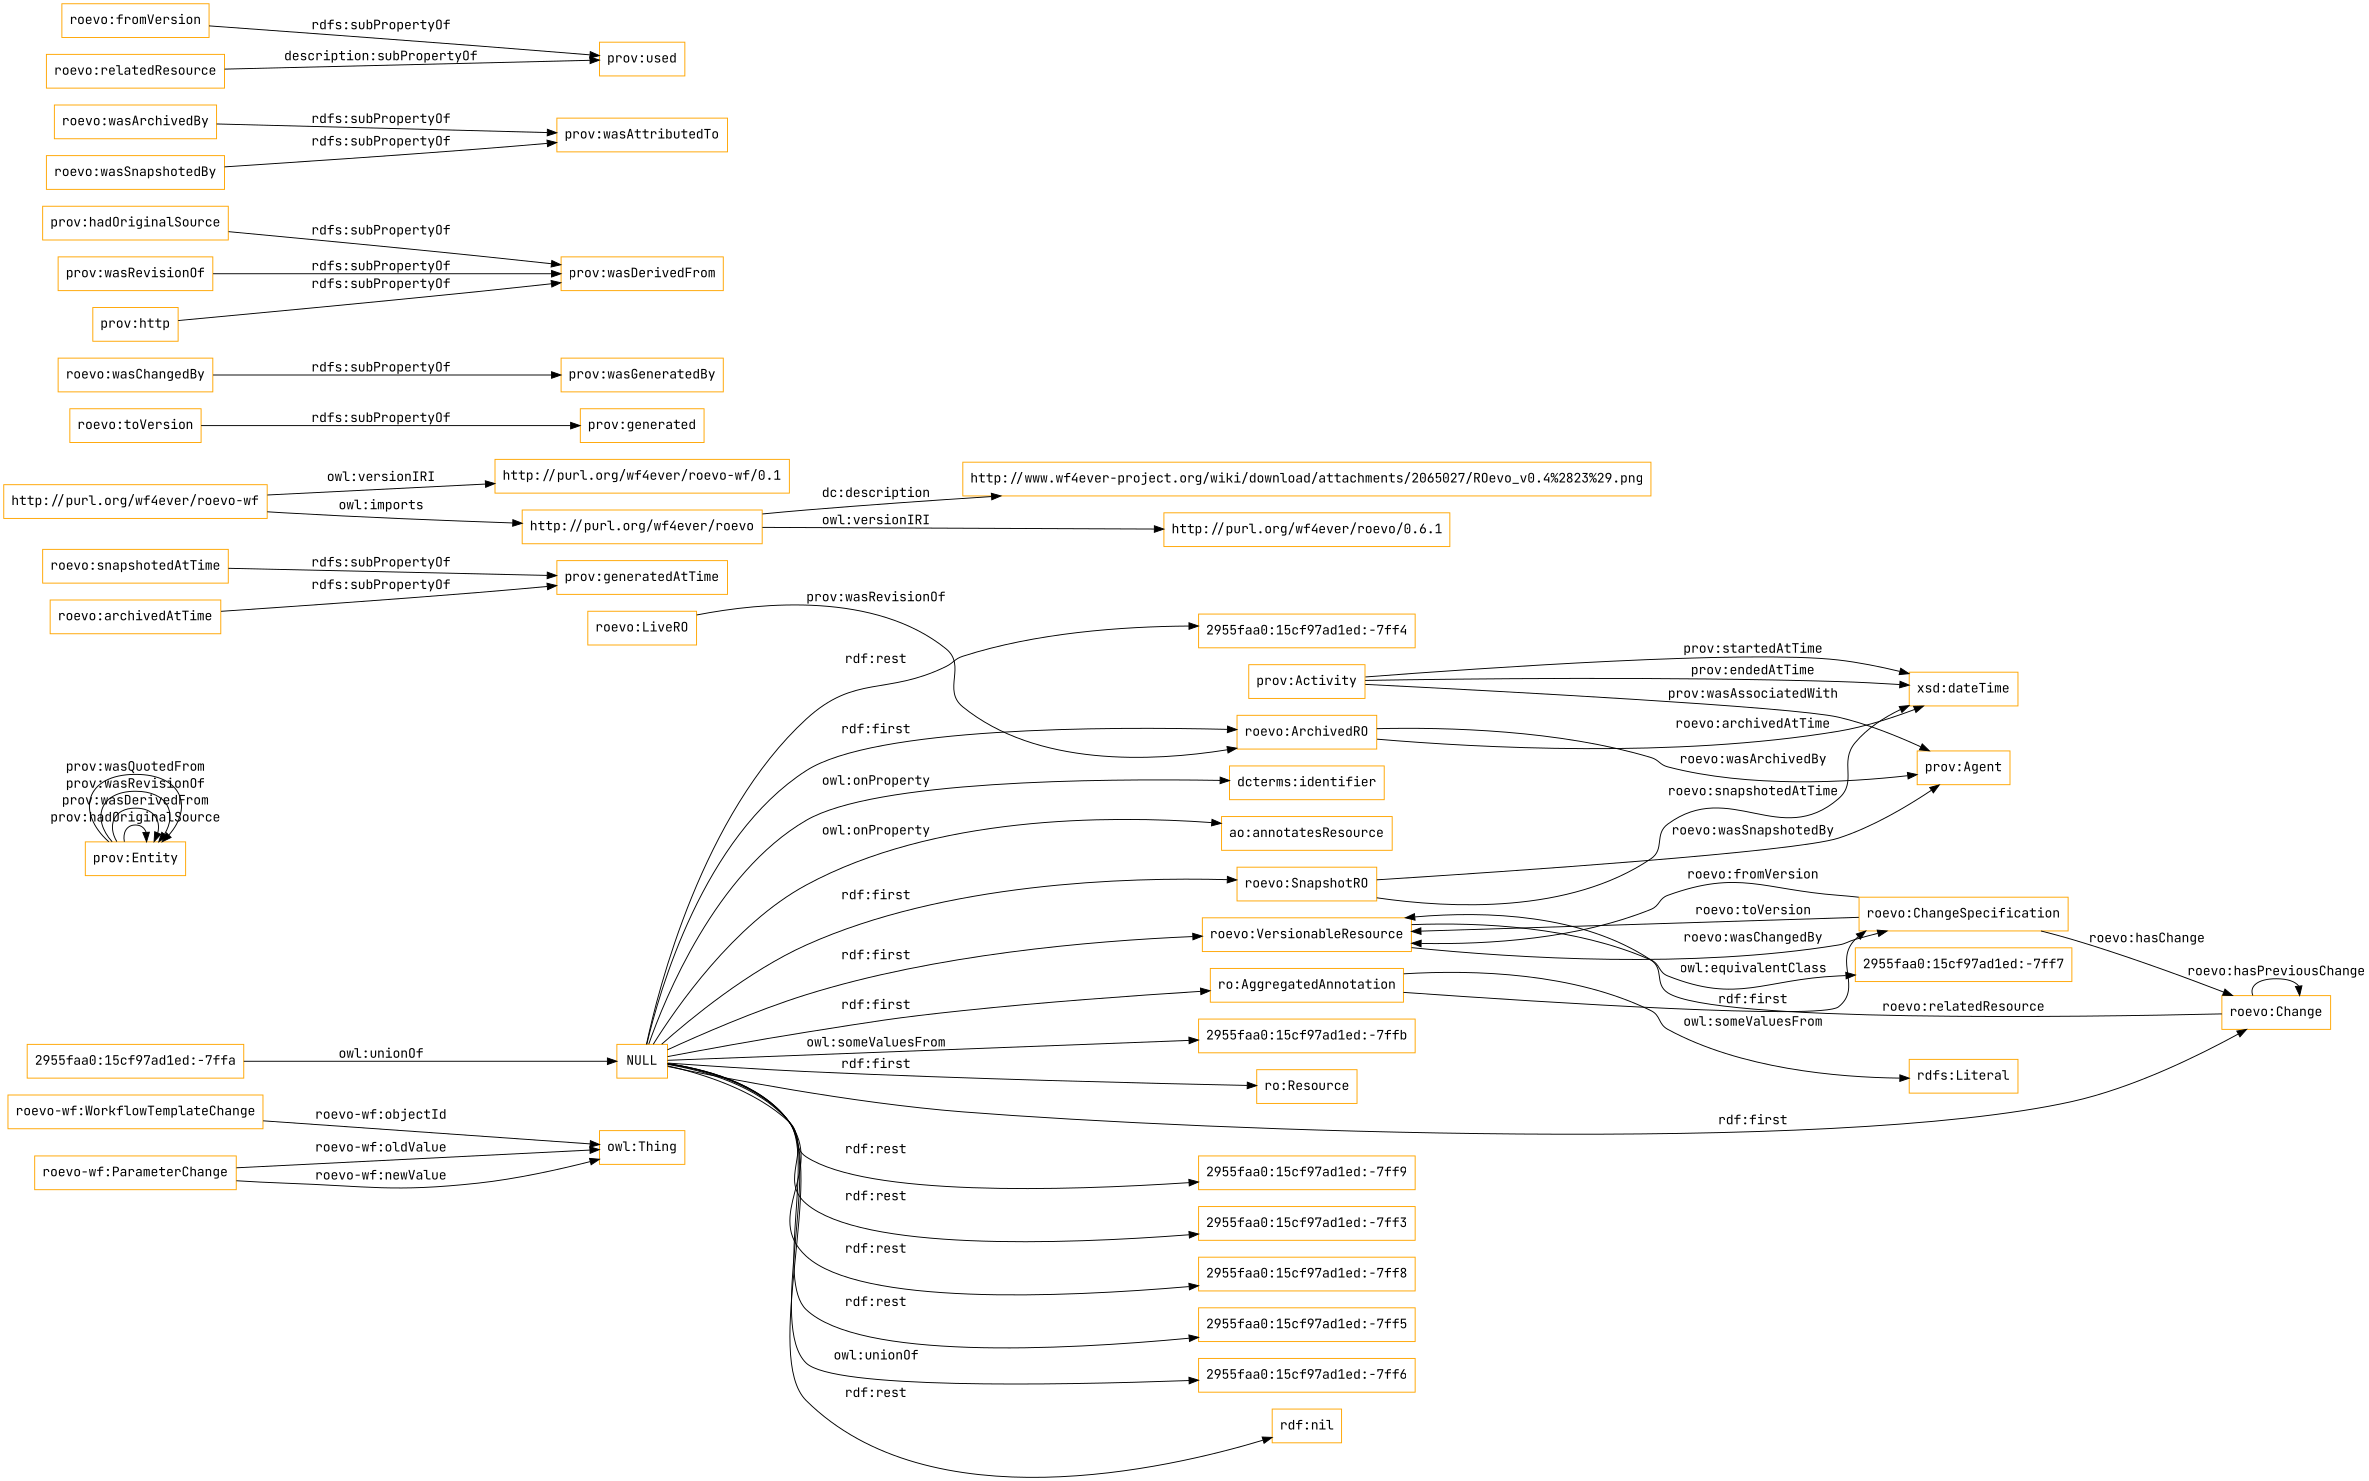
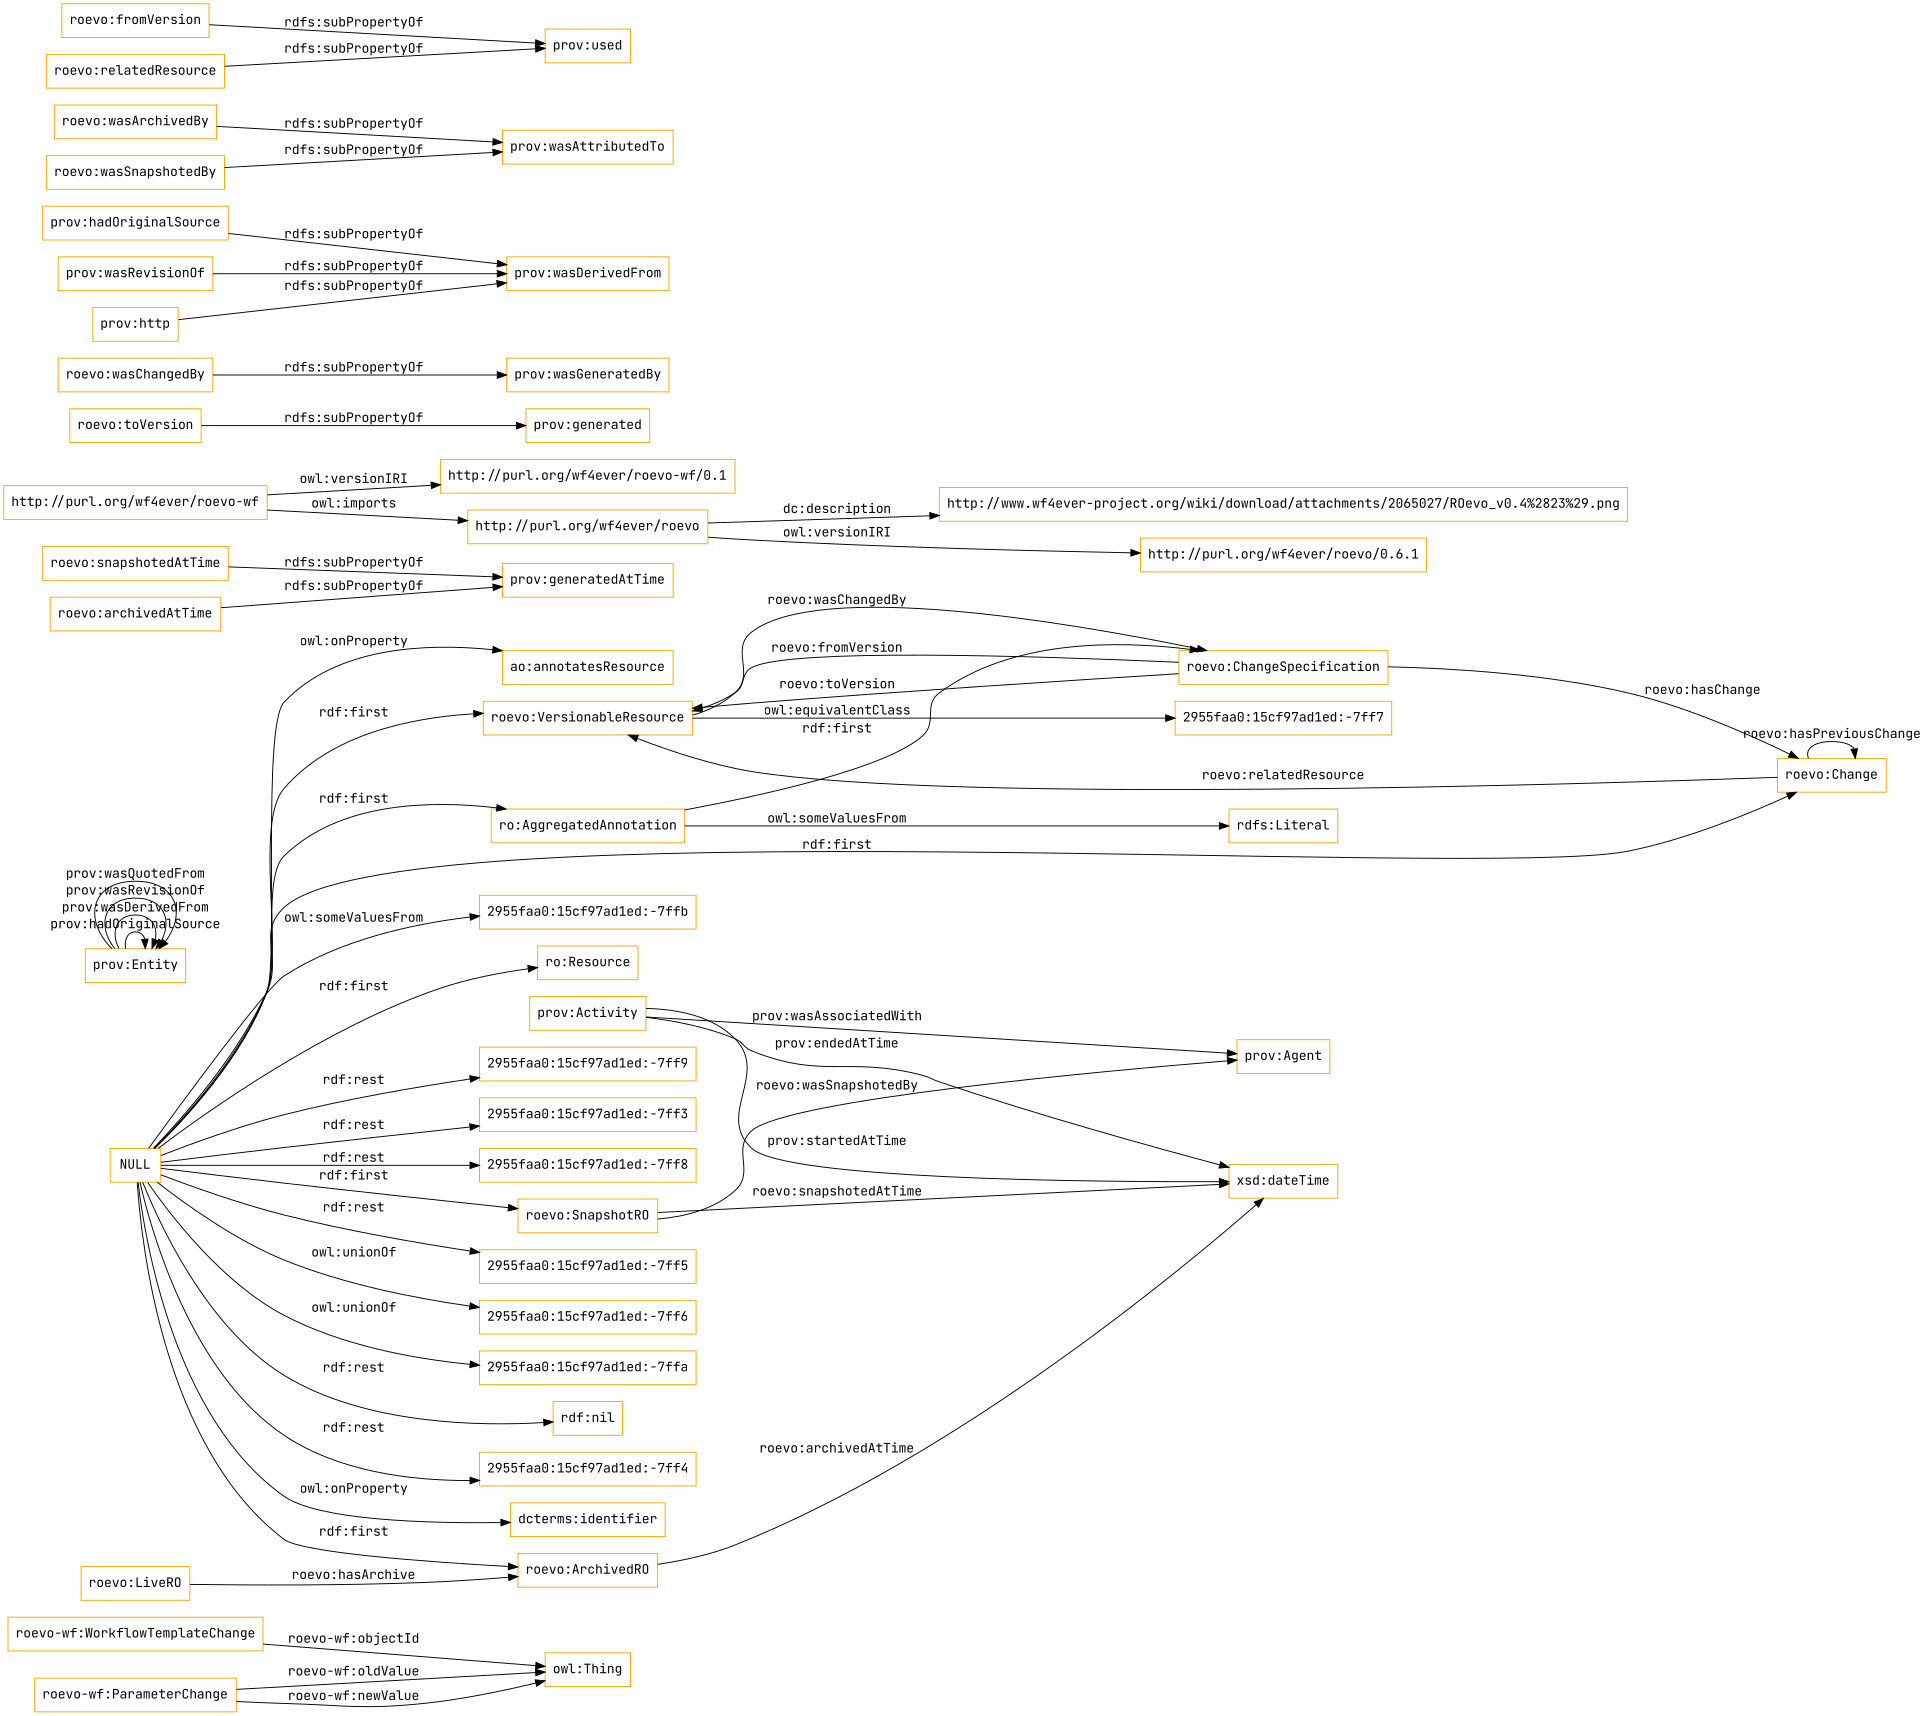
edge "roevo:relatedResource" -> "prov:used": label "description:subPropertyOf" -> "rdfs:subPropertyOf"
edge "roevo:LiveRO" -> "roevo:ArchivedRO": label "prov:wasRevisionOf" -> "roevo:hasArchive"
edge "roevo:ArchivedRO" -> "prov:Agent": removed, label "roevo:wasArchivedBy"
edge "2955faa0:15cf97ad1ed:-7ffa" -> "NULL": reversed
